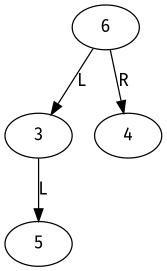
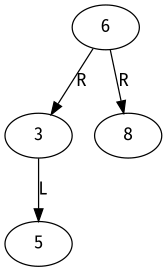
edge "6" -> "3": label "L" -> "R"
node "4": label "4" -> "8"
